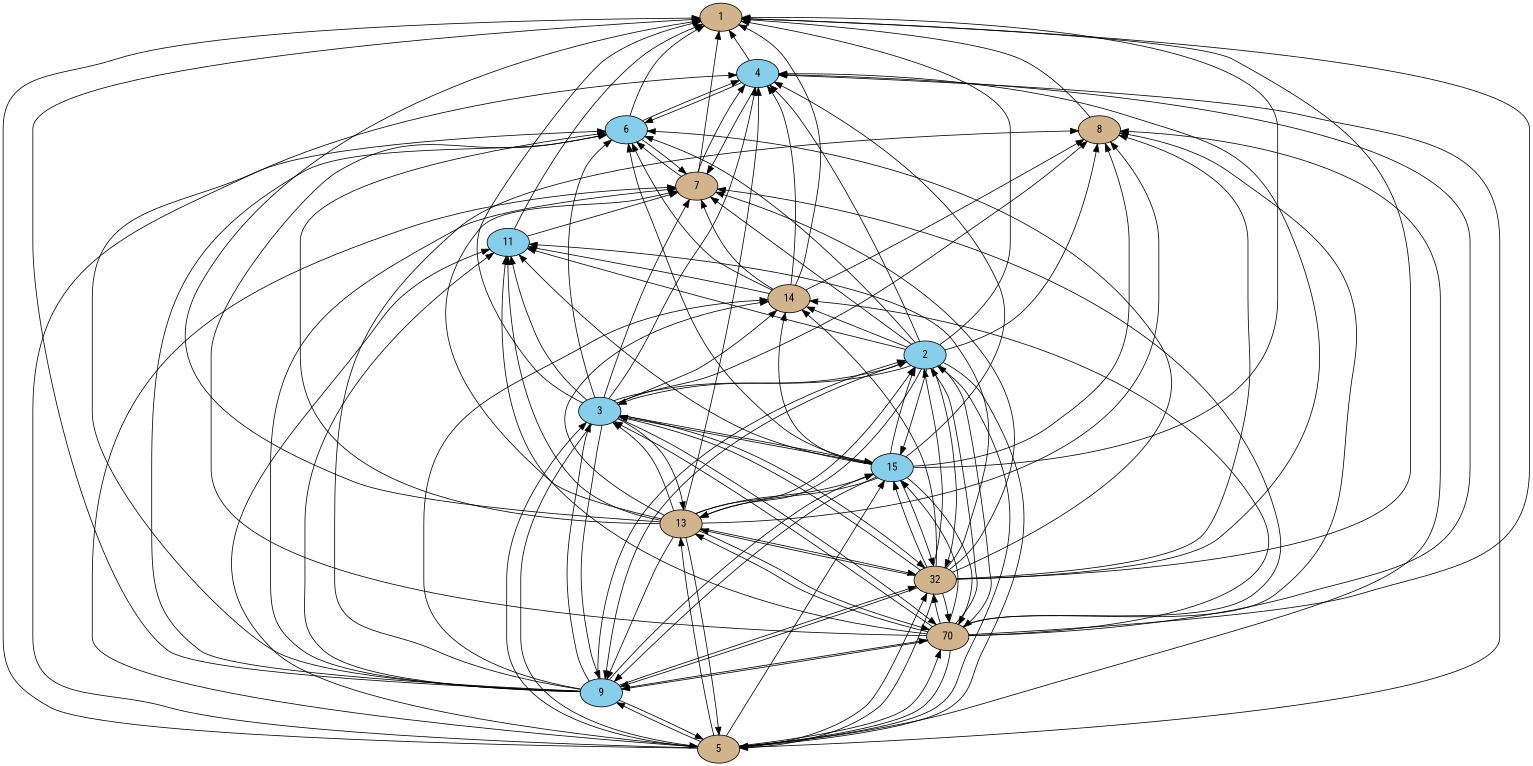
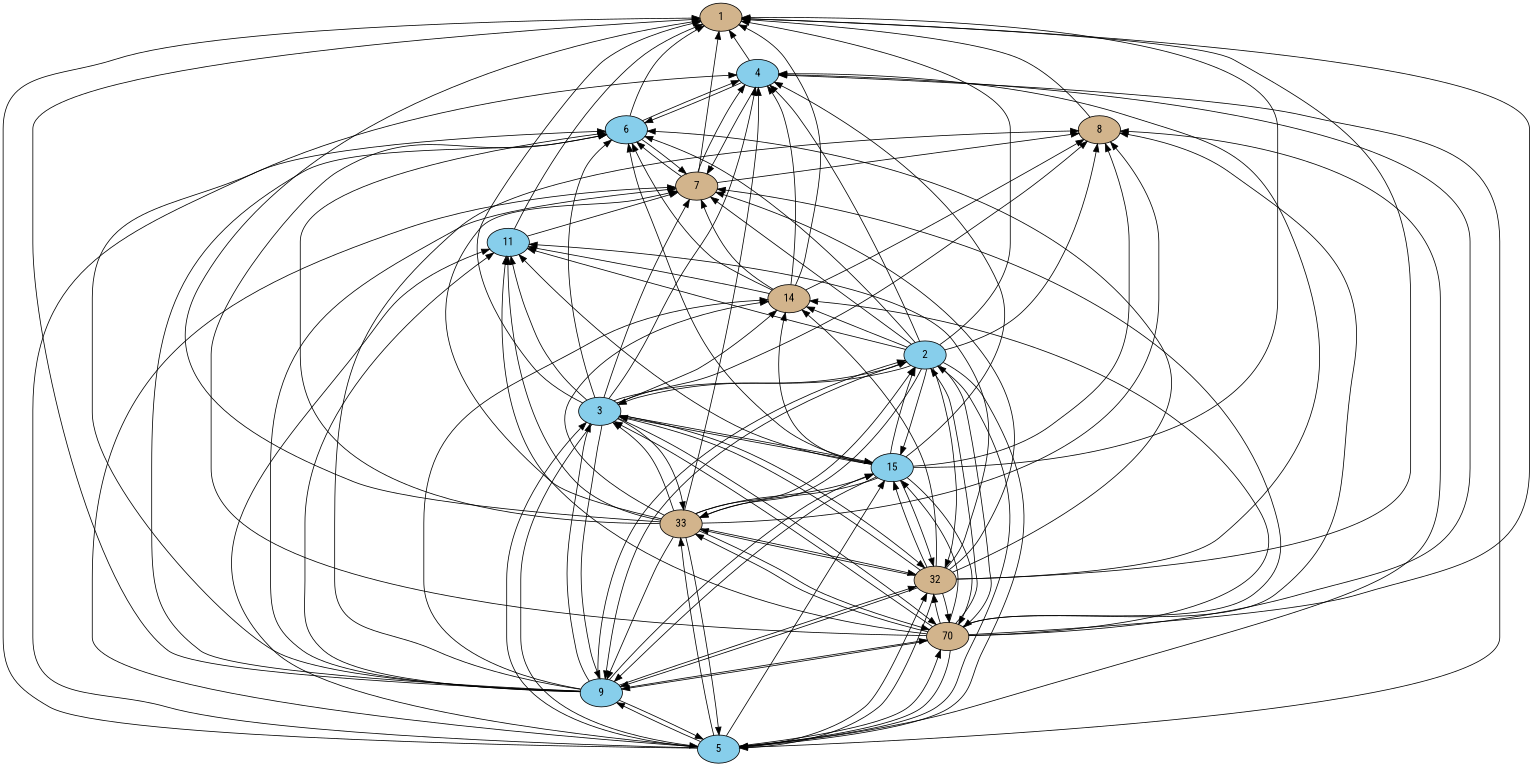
edge "32" -> "8": now "7" -> "8"
edge "32" -> "2": removed
node "13": label "13" -> "33"
node "5": fillcolor tan -> skyblue
